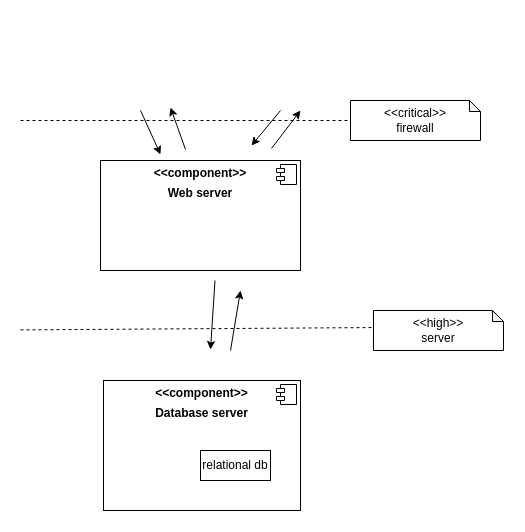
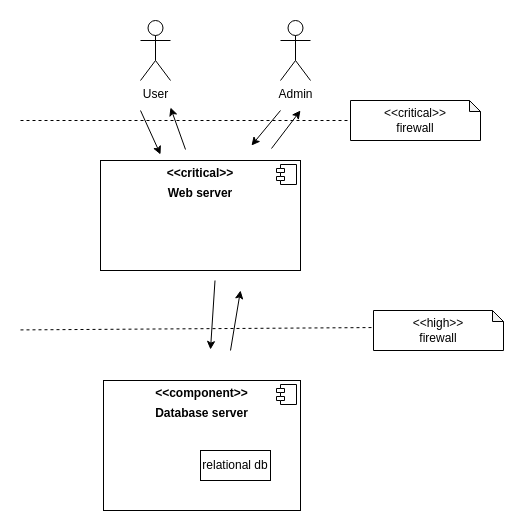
node "User": added
node "Admin": added
node "<<component>> Web server": label "<<component>> Web server" -> "<<critical>> Web server"
node "<<high>> server": label "<<high>> server" -> "<<high>> firewall"
